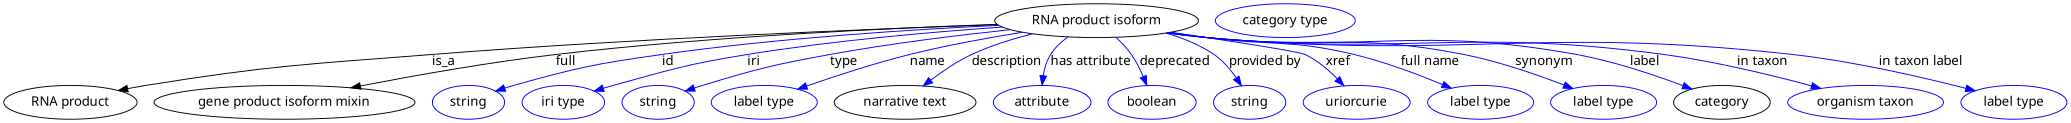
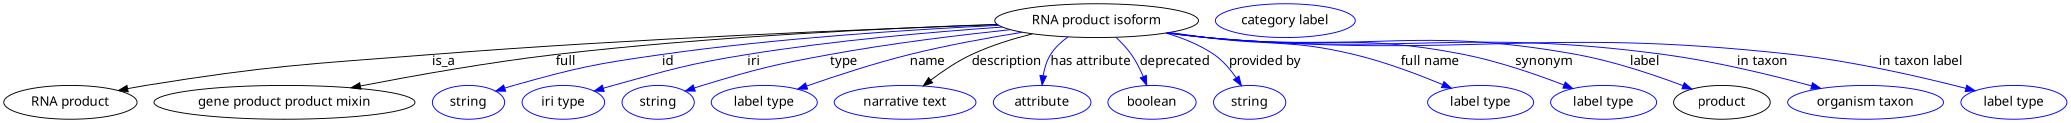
node "category type": label "category type" -> "category label"
edge "RNA product isoform" -> "narrative text": color blue -> black
node "gene product isoform mixin": label "gene product isoform mixin" -> "gene product product mixin"
node "narrative text": color black -> blue
node "uriorcurie": removed
node "category": label "category" -> "product"
